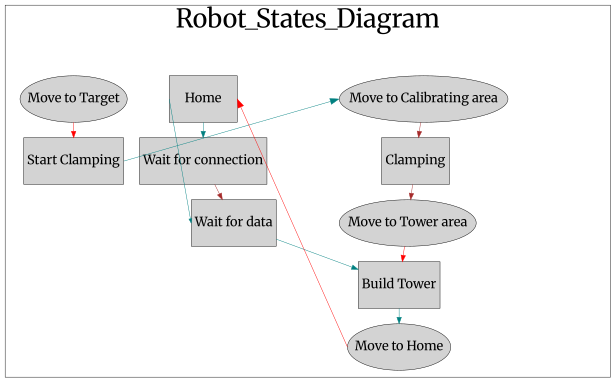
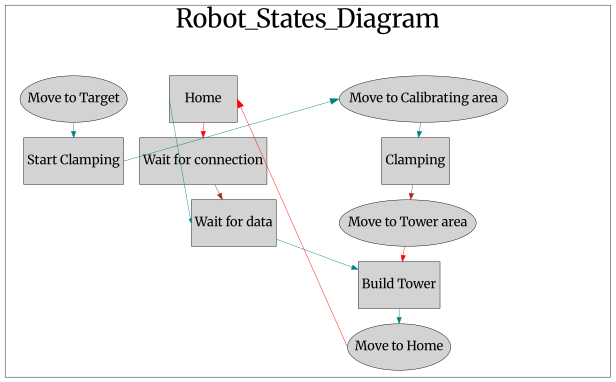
edge "Move to Target" -> "Start Clamping": color red -> teal
edge "Home" -> "Wait for connection": color teal -> red
edge "Move to Calibrating area" -> "Clamping": color brown -> teal
